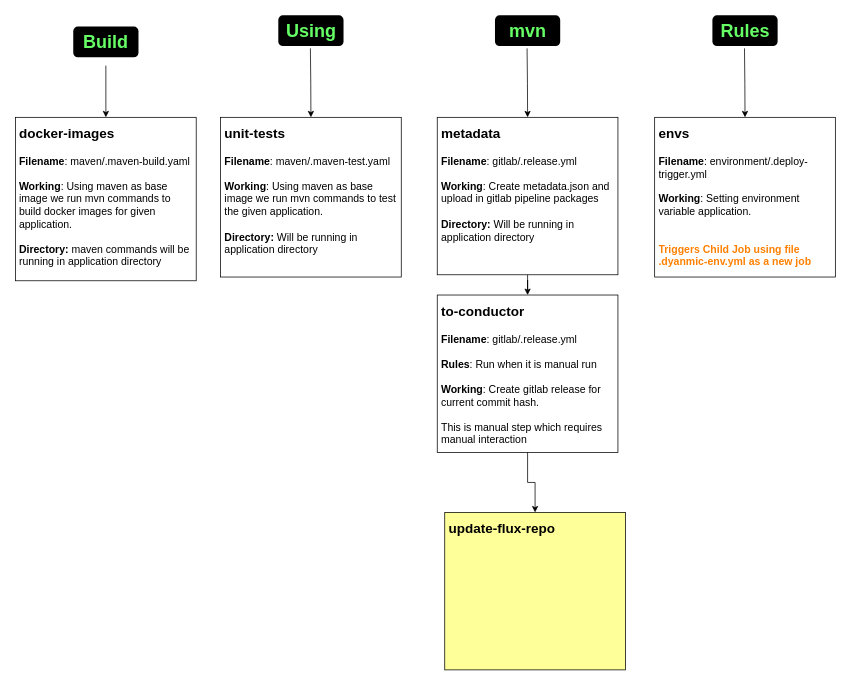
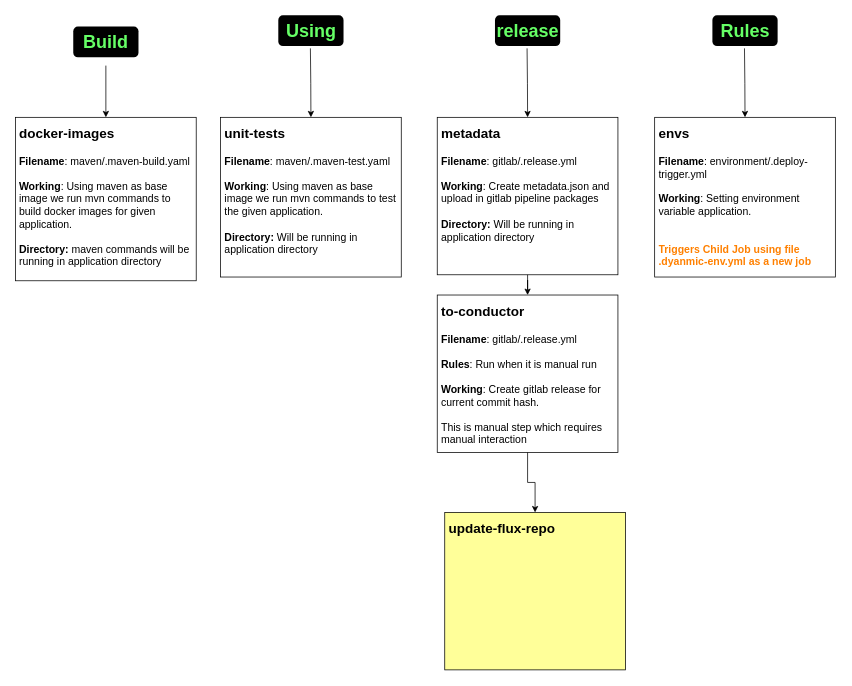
node "mvn": label "mvn" -> "release"
